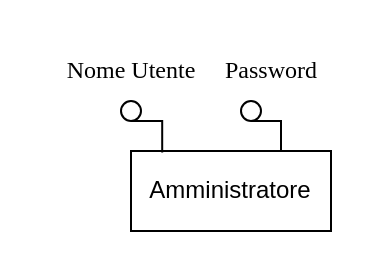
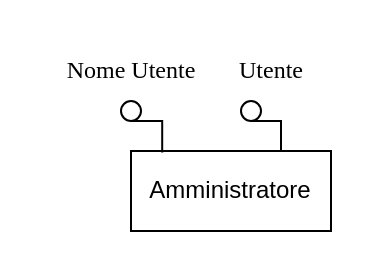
node "Password": label "Password" -> "Utente"
